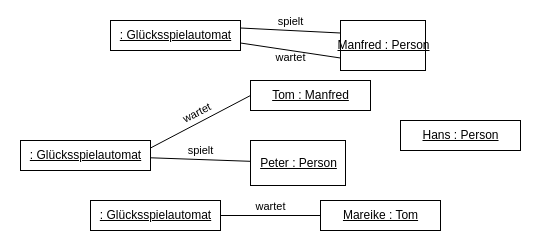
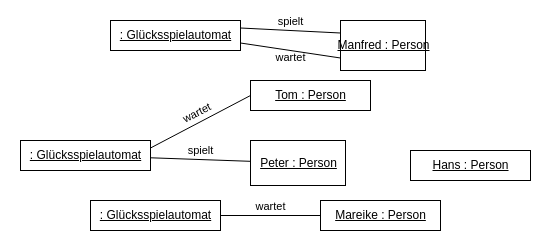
node "Tom : Manfred": label "Tom : Manfred" -> "Tom : Person"
node "Hans : Person": moved (461, 136) -> (471, 166)
node "Mareike : Tom": label "Mareike : Tom" -> "Mareike : Person"
